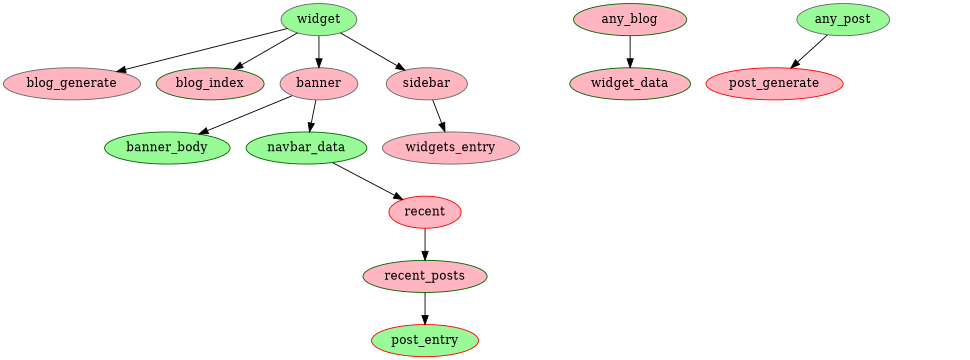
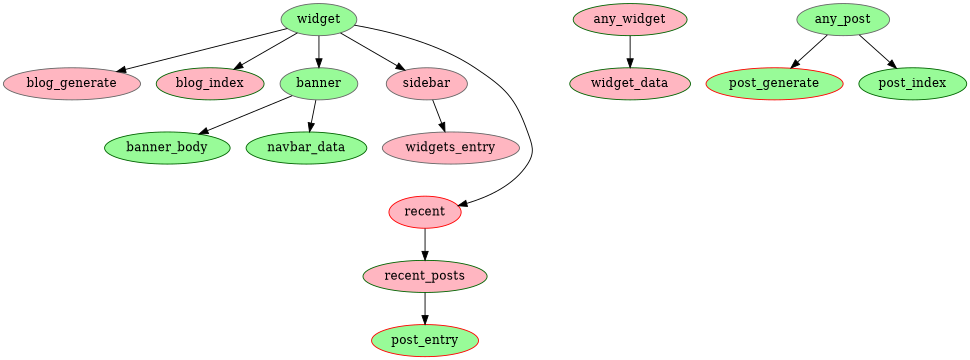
node "any_blog": label "any_blog" -> "any_widget"
node "banner": fillcolor lightpink -> palegreen
node "post_generate": fillcolor lightpink -> palegreen
node "post_index": added
edge "navbar_data" -> "recent": now "widget" -> "recent"
